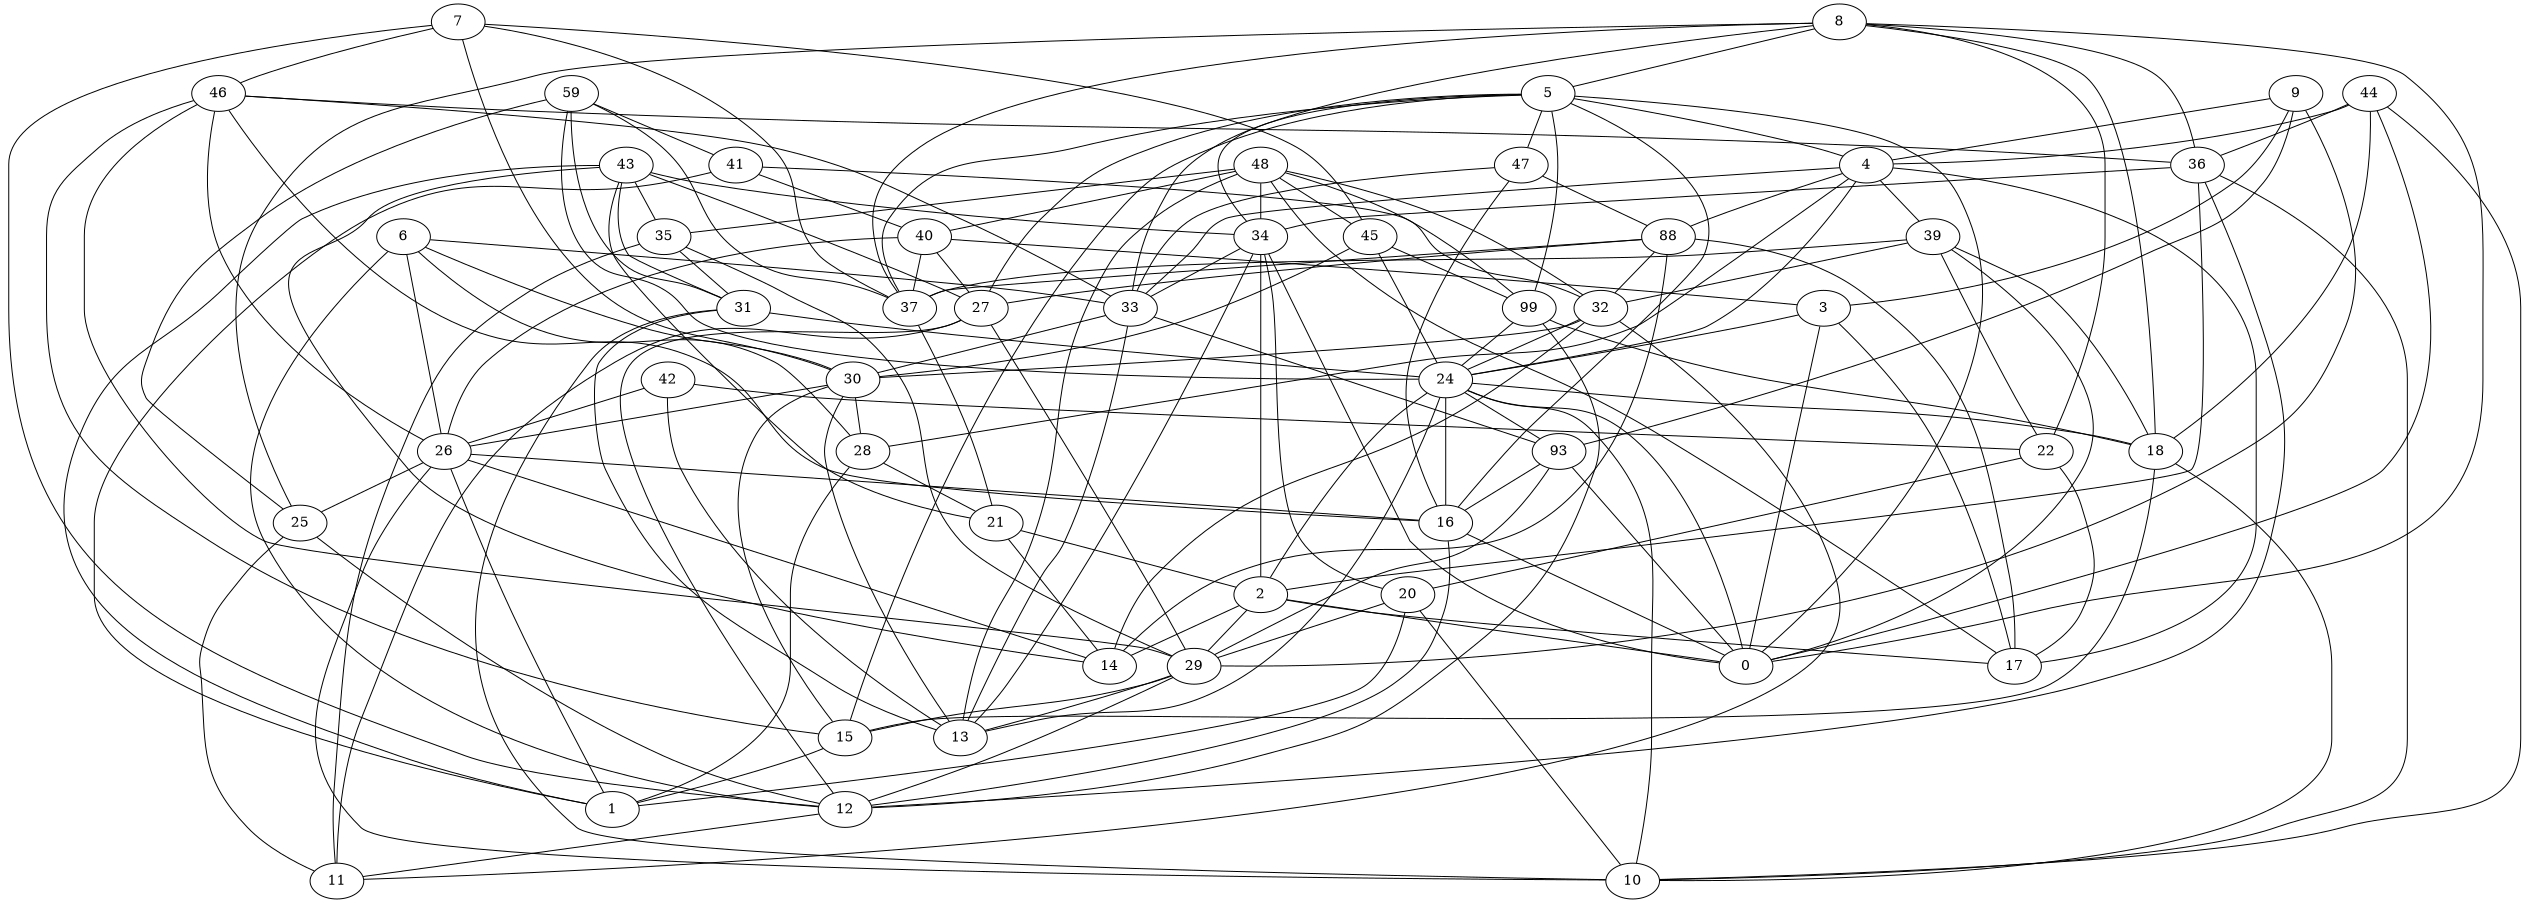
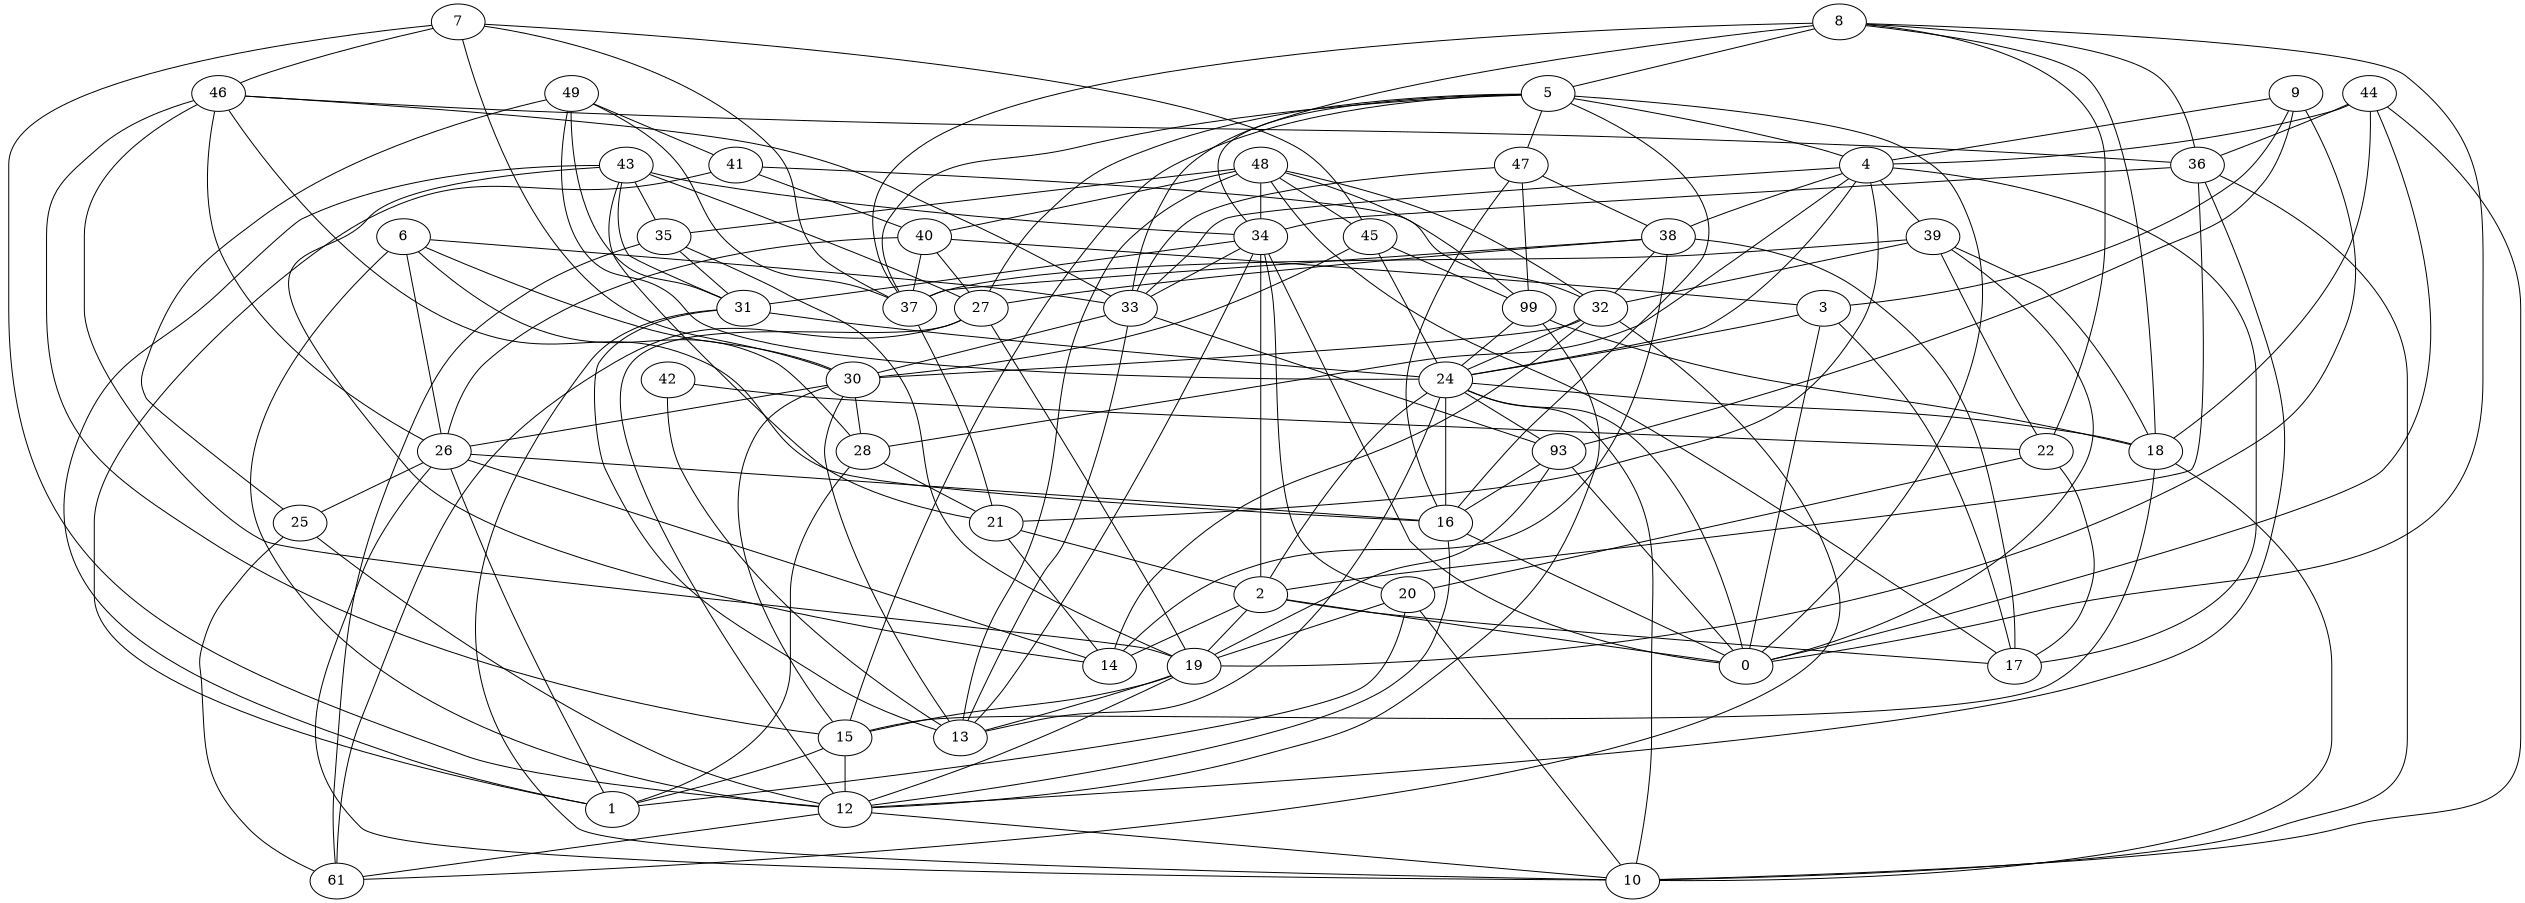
edge "8" -- "25": removed
node "59": label "59" -> "49"
edge "5" -- "99": now "47" -- "99"
node "88": label "88" -> "38"
edge "34" -- "31": added
edge "42" -- "26": removed
edge "4" -- "21": added
node "29": label "29" -> "19"
edge "15" -- "12": added
edge "12" -- "10": added
node "11": label "11" -> "61"
